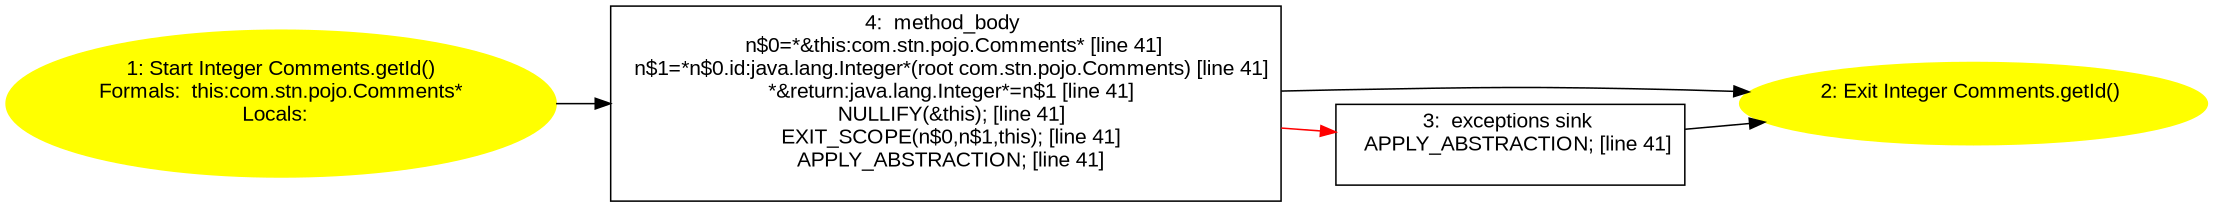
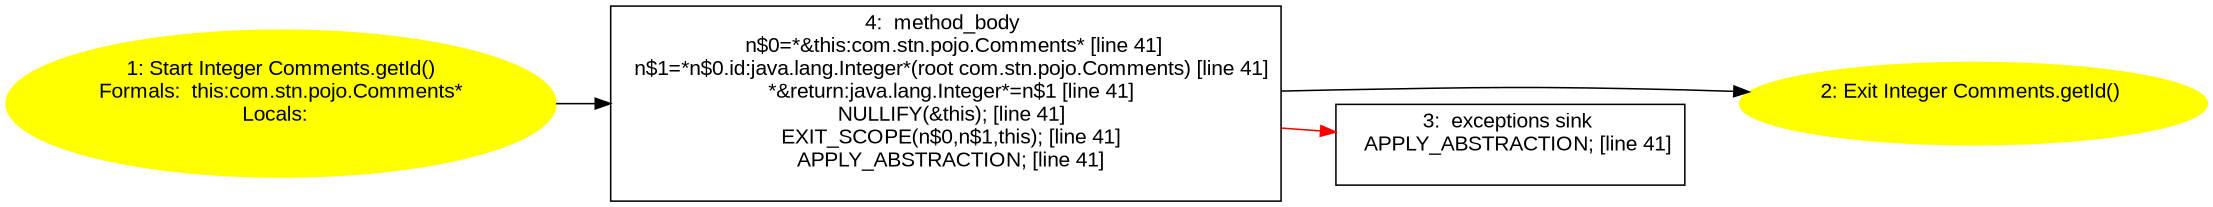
edge "3:  exceptions sink APPLY_ABSTRACTION; [line 41]" -> "2: Exit Integer Comments.getId()": removed
